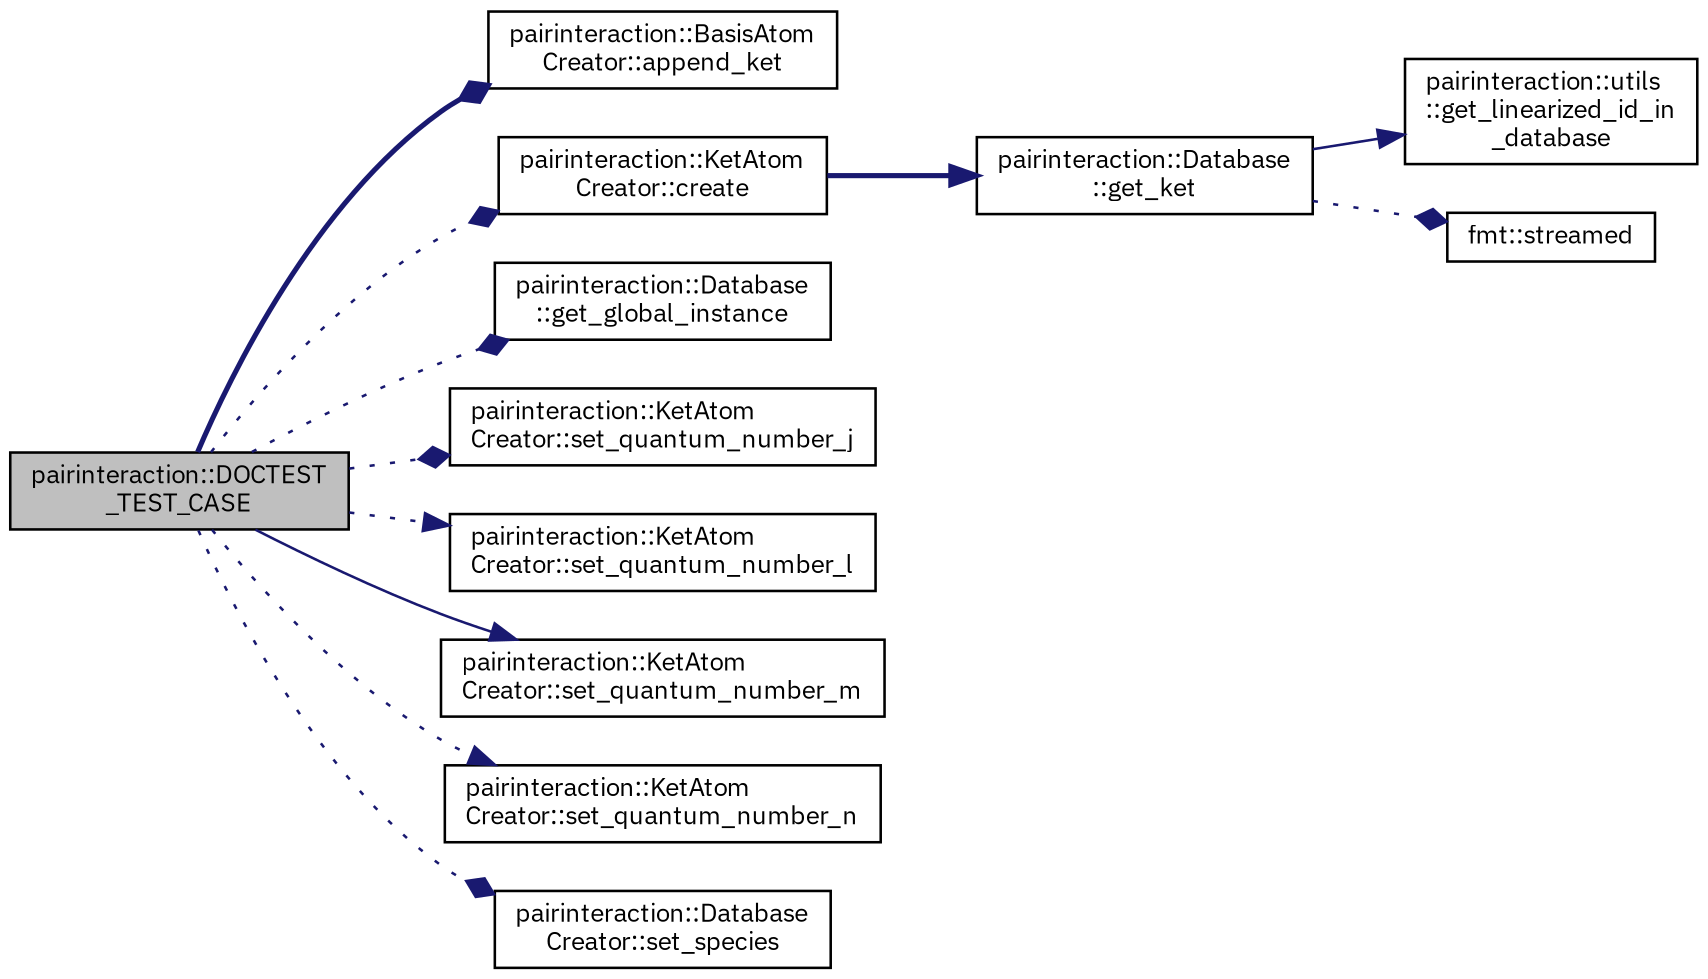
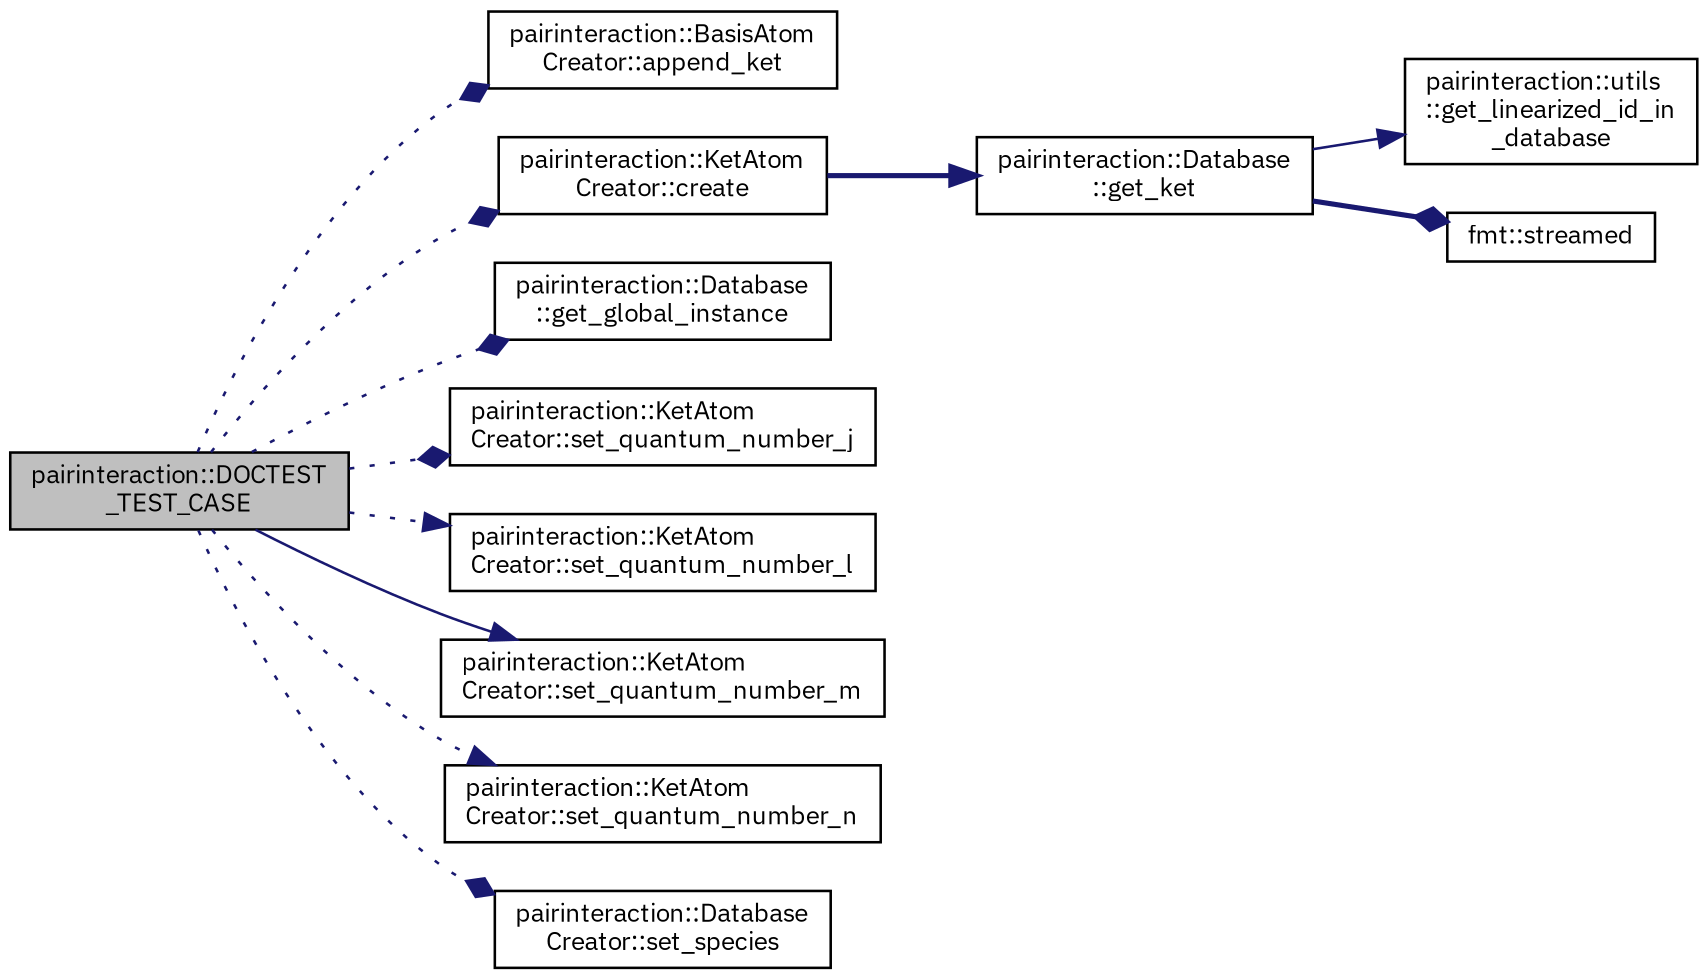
edge "pairinteraction::Database ::get_ket" -> "fmt::streamed": style dotted -> bold
edge "pairinteraction::DOCTEST _TEST_CASE" -> "pairinteraction::BasisAtom Creator::append_ket": style bold -> dotted
